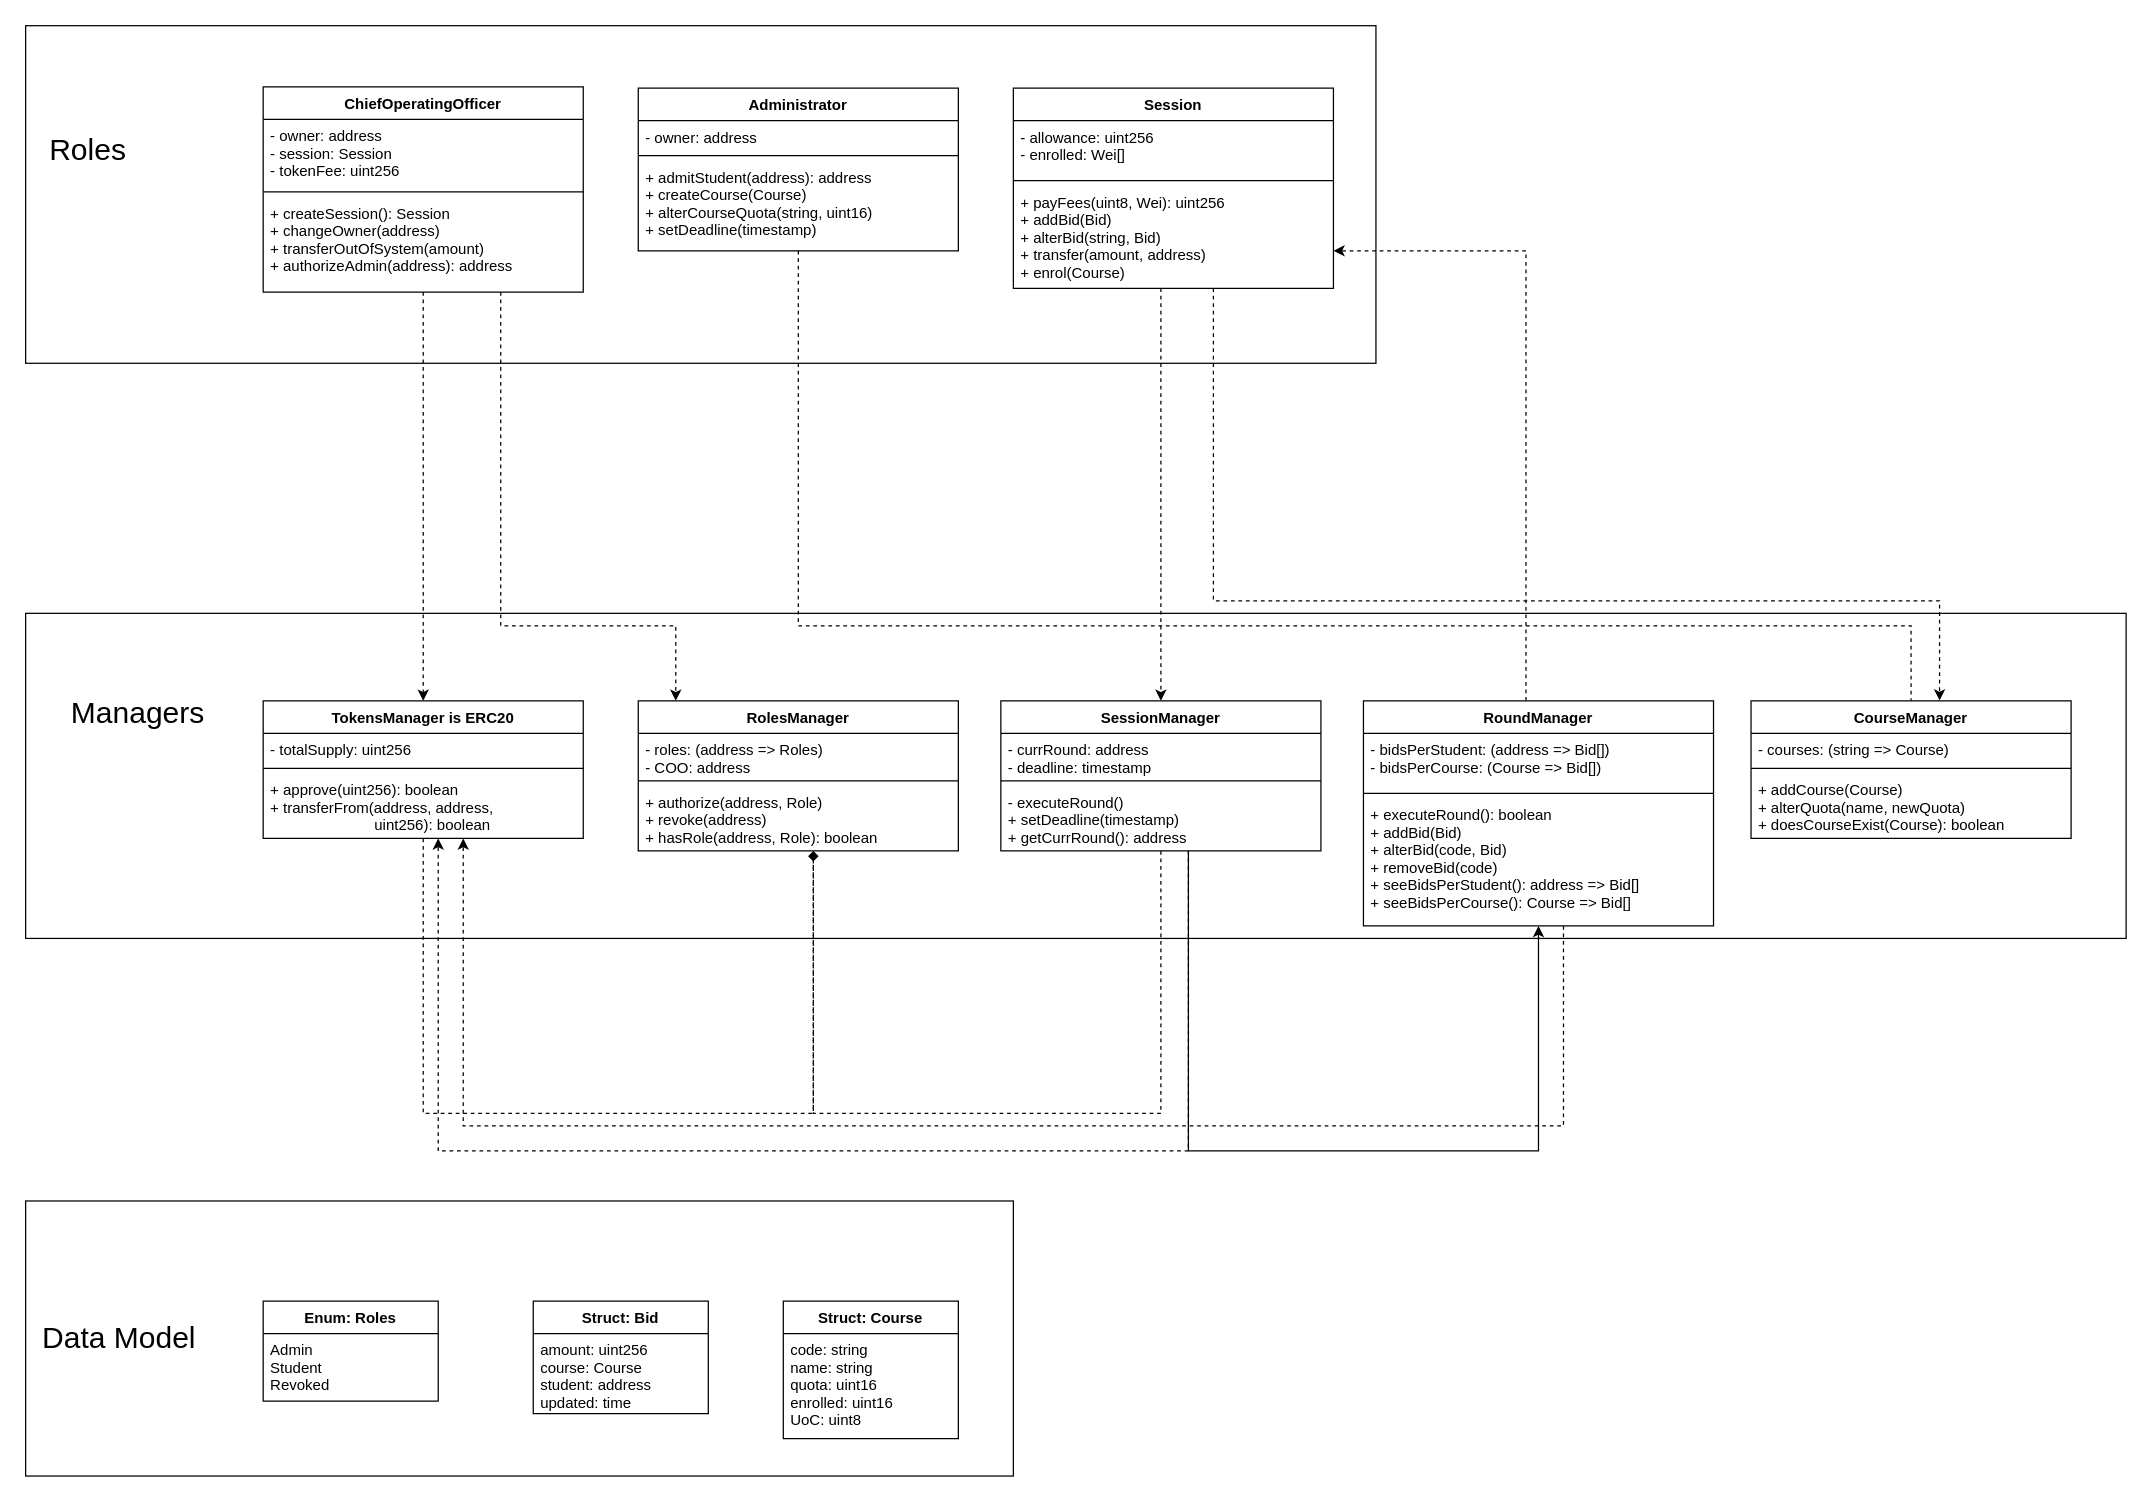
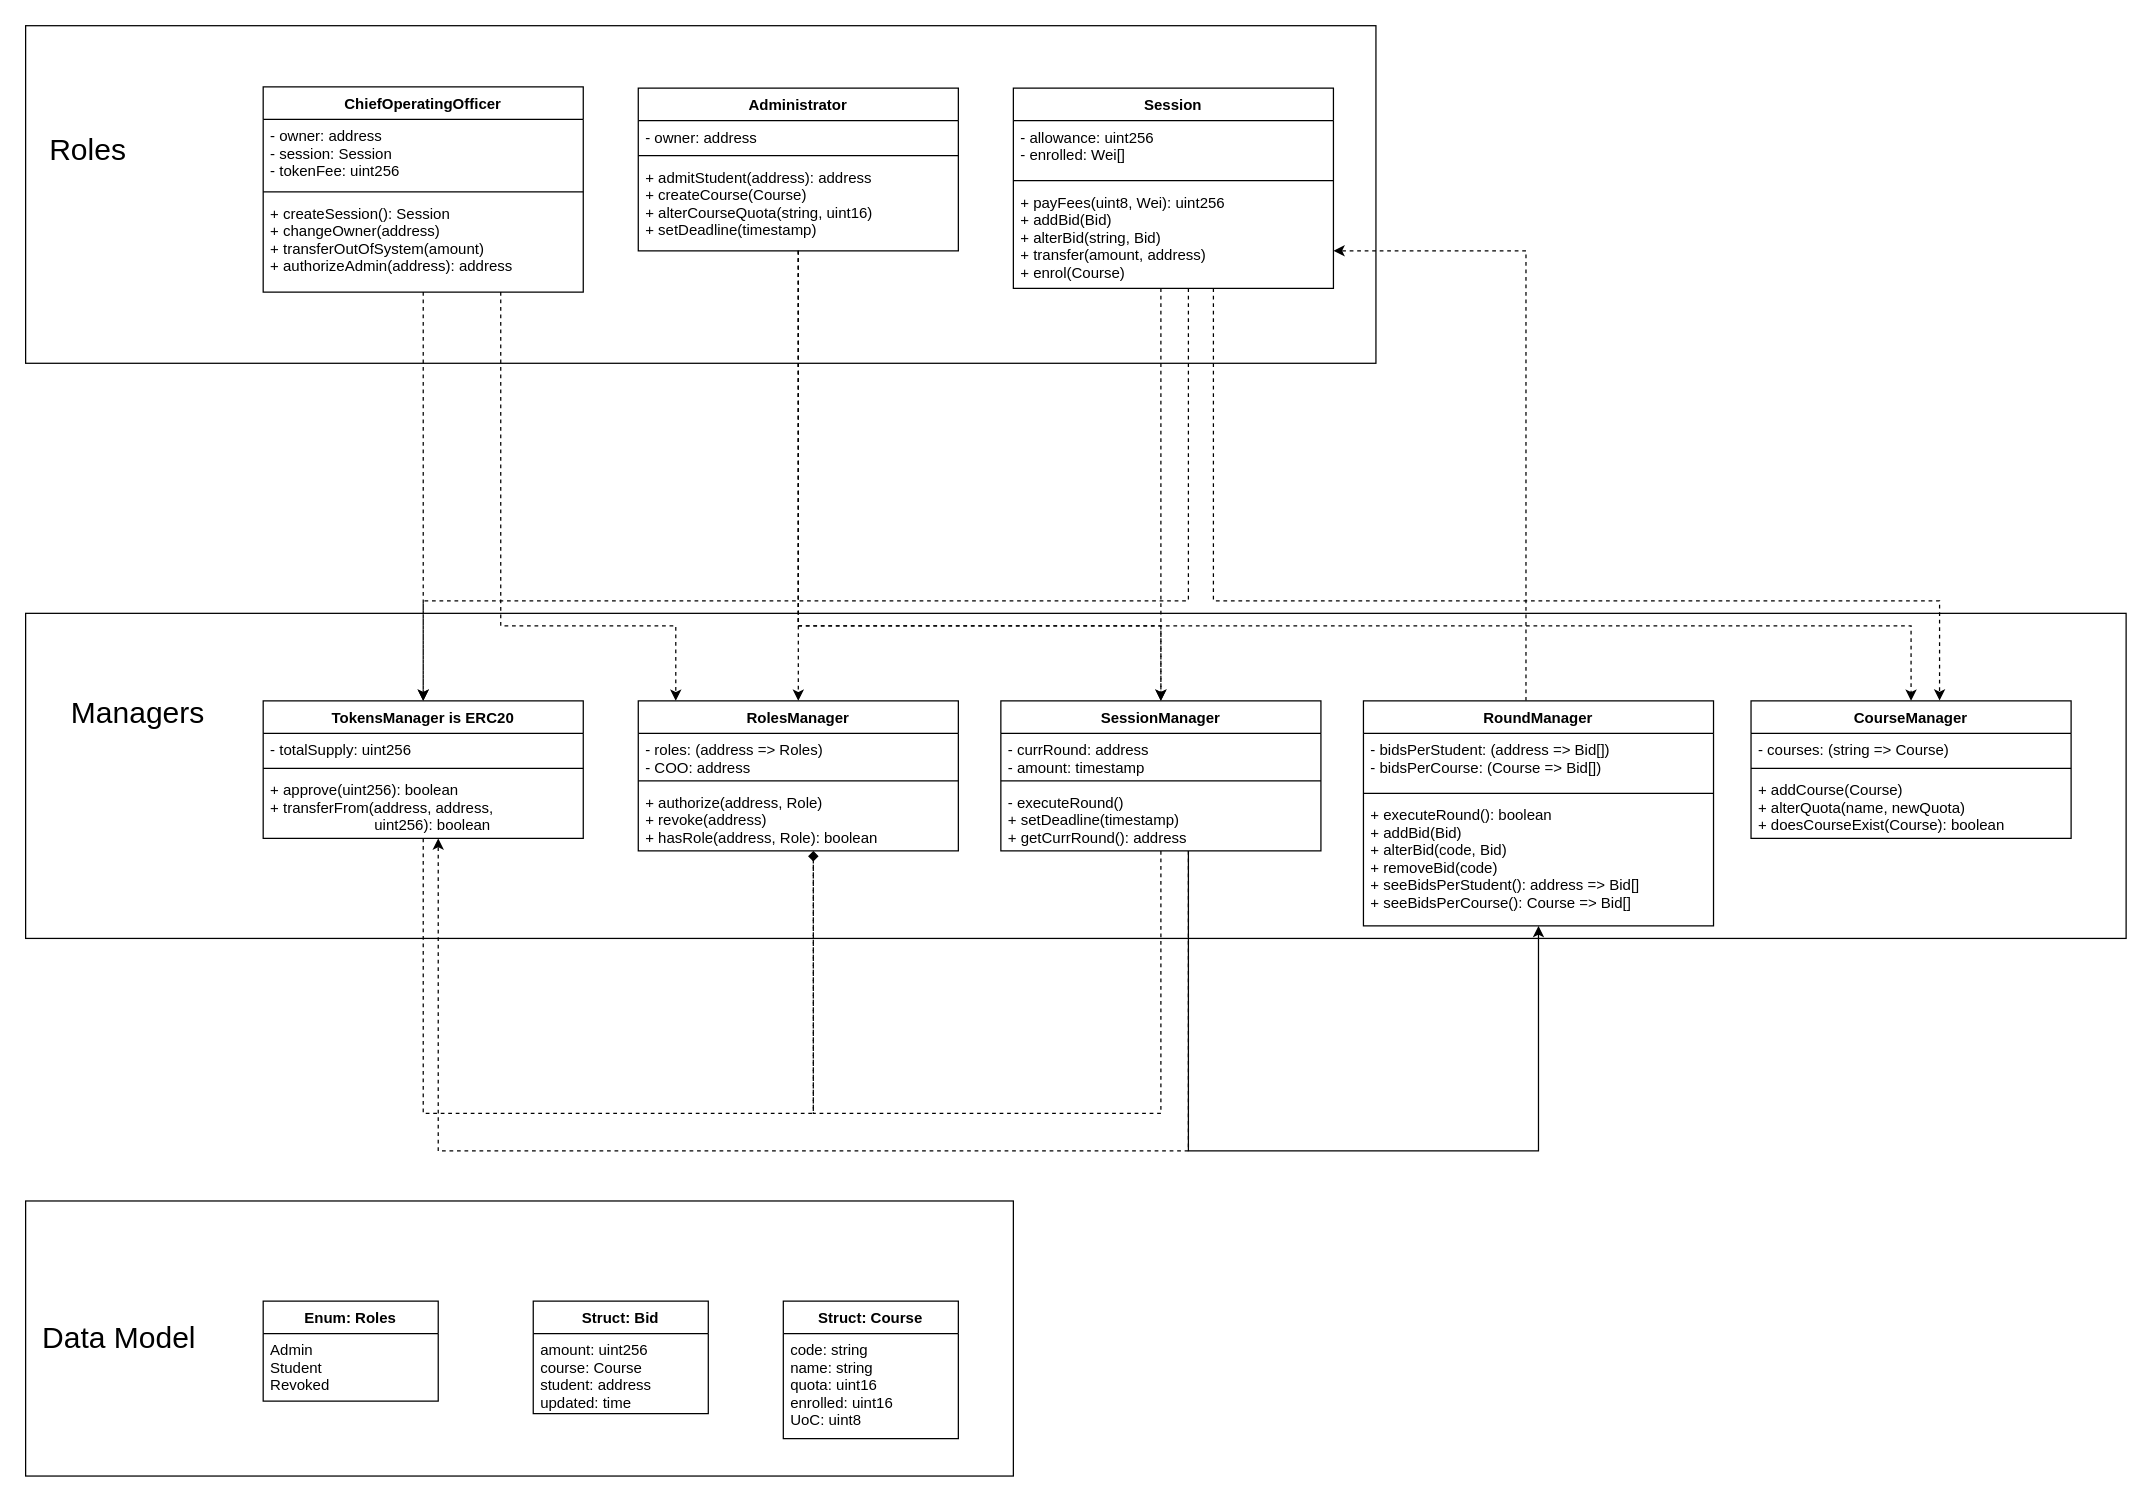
edge "Session" -> "TokensManager is ERC20": added
edge "Administrator" -> "RolesManager": added
edge "Administrator" -> "SessionManager": added
edge "Administrator" -- "CourseManager": arrowhead none -> classic
node "- currRound: address - deadline: timestamp": label "- currRound: address - deadline: timestamp" -> "- currRound: address - amount: timestamp"
edge "RoundManager" -> "TokensManager is ERC20": removed
